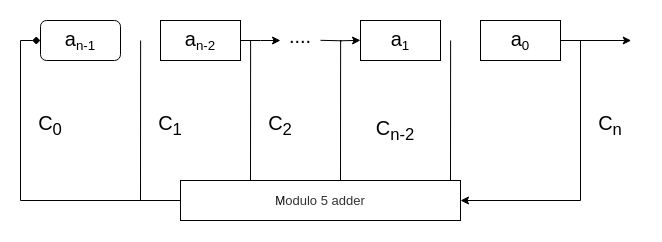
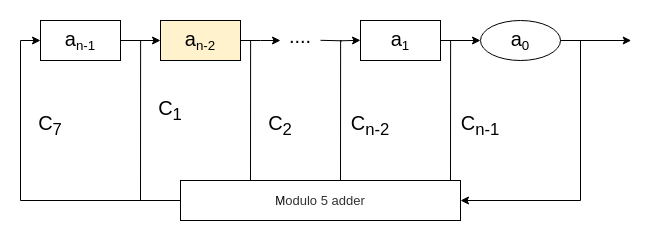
edge "Modulo 5 adder" -> "an-1": arrowhead diamond -> classic
node "an-1": shape rounded rectangle -> rectangle
edge "an-1" -> "an-2": added
node "an-2": fillcolor #ffffff -> #fff2cc
edge "a1" -> "a0": added
node "a0": shape rectangle -> ellipse
node "C0": label "C0" -> "C7"
node "C1": moved (171, 126) -> (171, 111)
node "Cn-1": added
node "Cn": removed
node "Cn-2": moved (396, 131) -> (371, 126)
